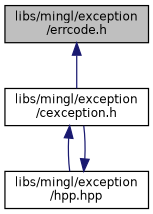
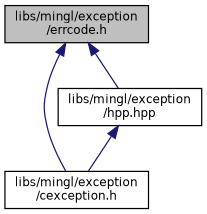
edge "libs/mingl/exception /hpp.hpp" -> "libs/mingl/exception /cexception.h": now "libs/mingl/exception /hpp.hpp" -> "libs/mingl/exception /errcode.h"
